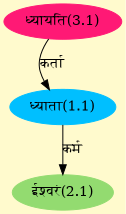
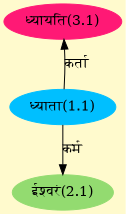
edge "ध्यायति(3.1)" -> "ध्याता(1.1)": reversed
